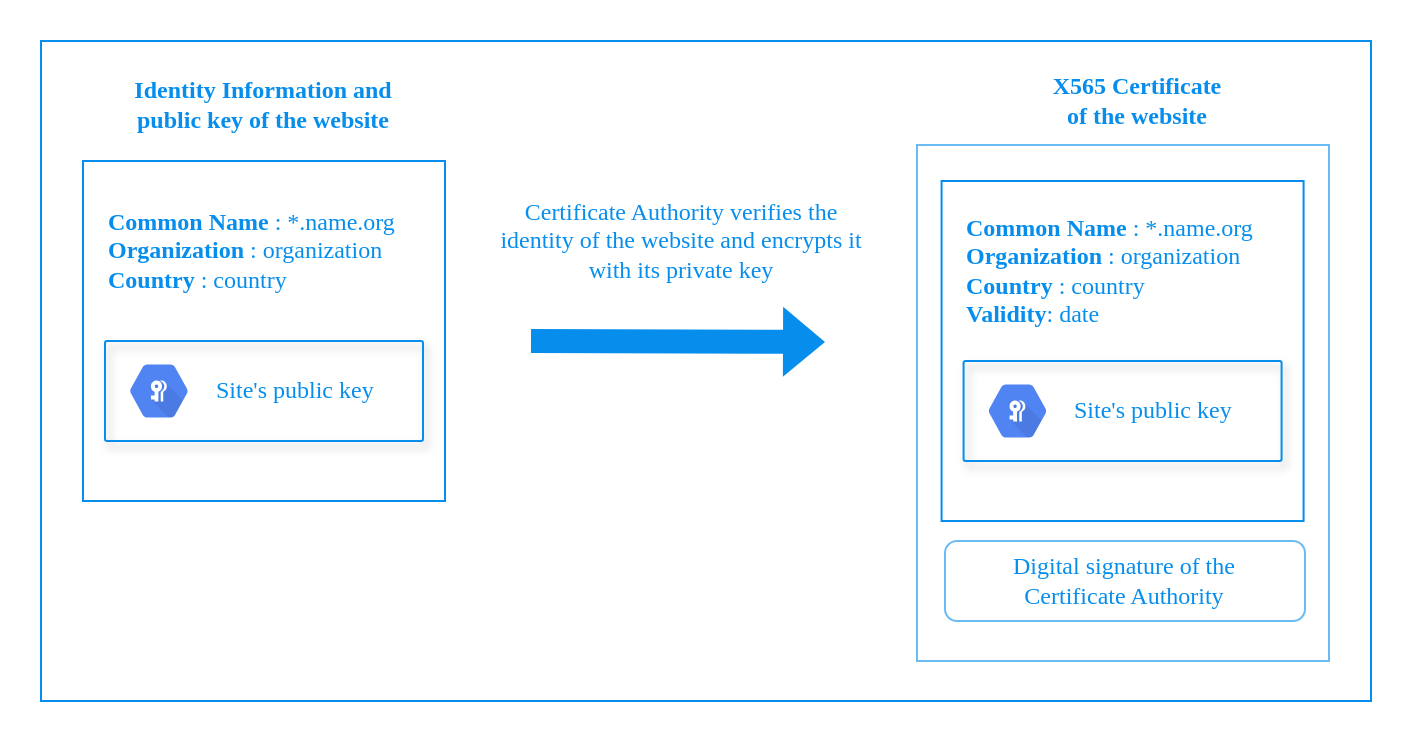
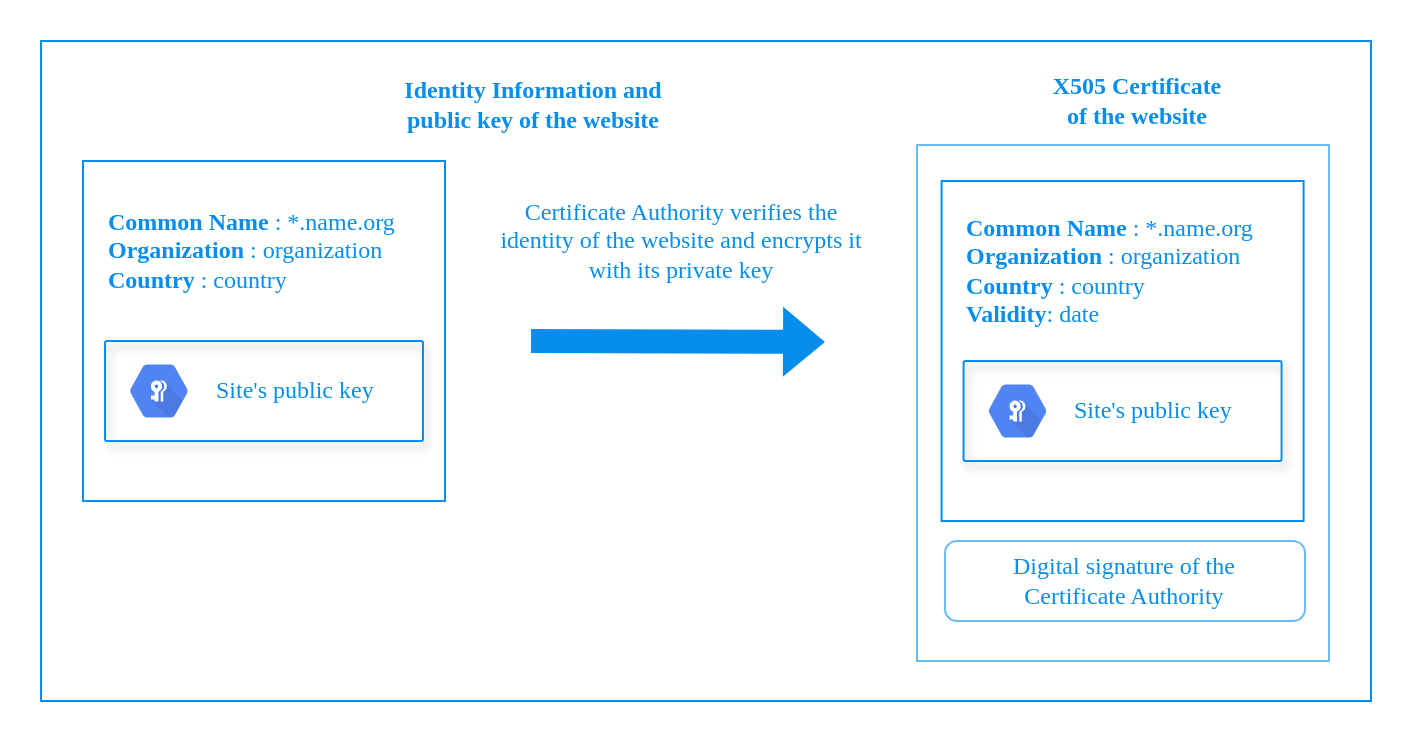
node "X565 Certificate of the website": label "X565 Certificate of the website" -> "X505 Certificate of the website"
node "Identity Information and public key of the website": moved (264, 105) -> (534, 105)
